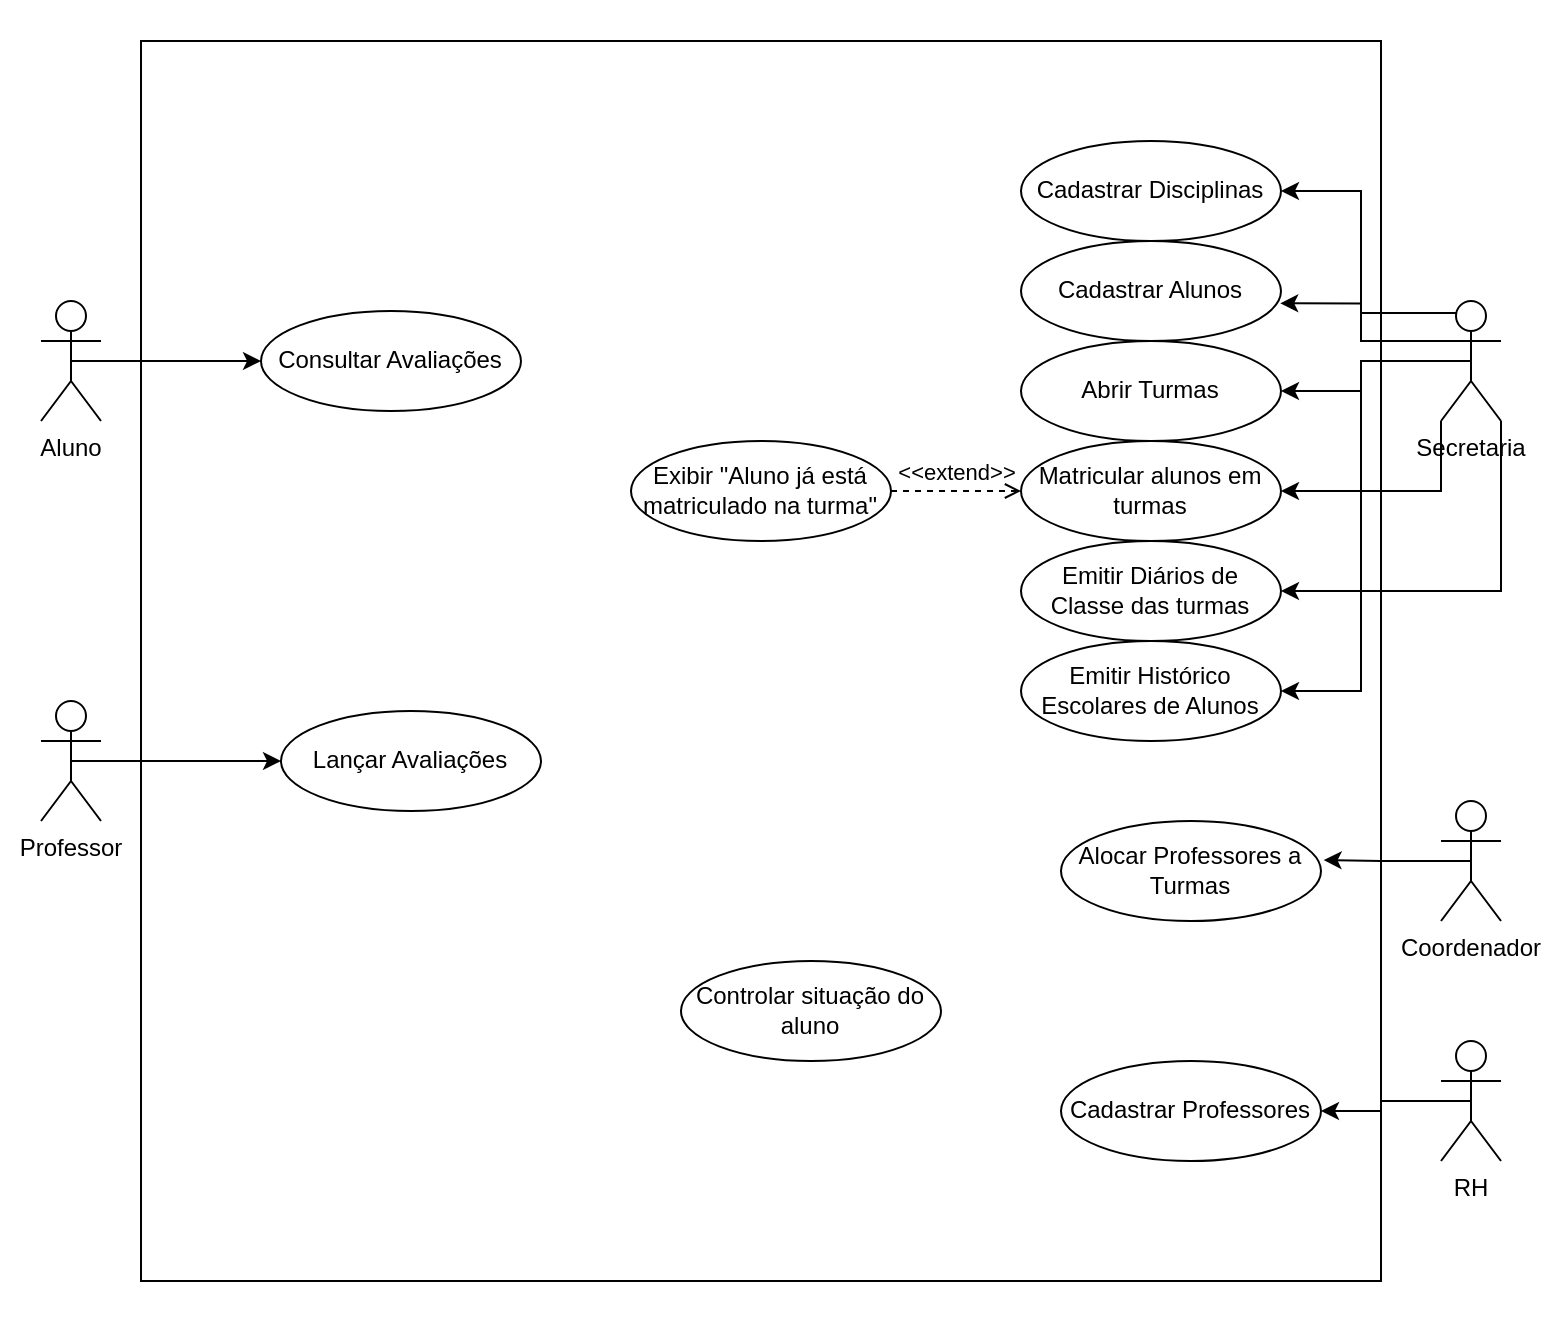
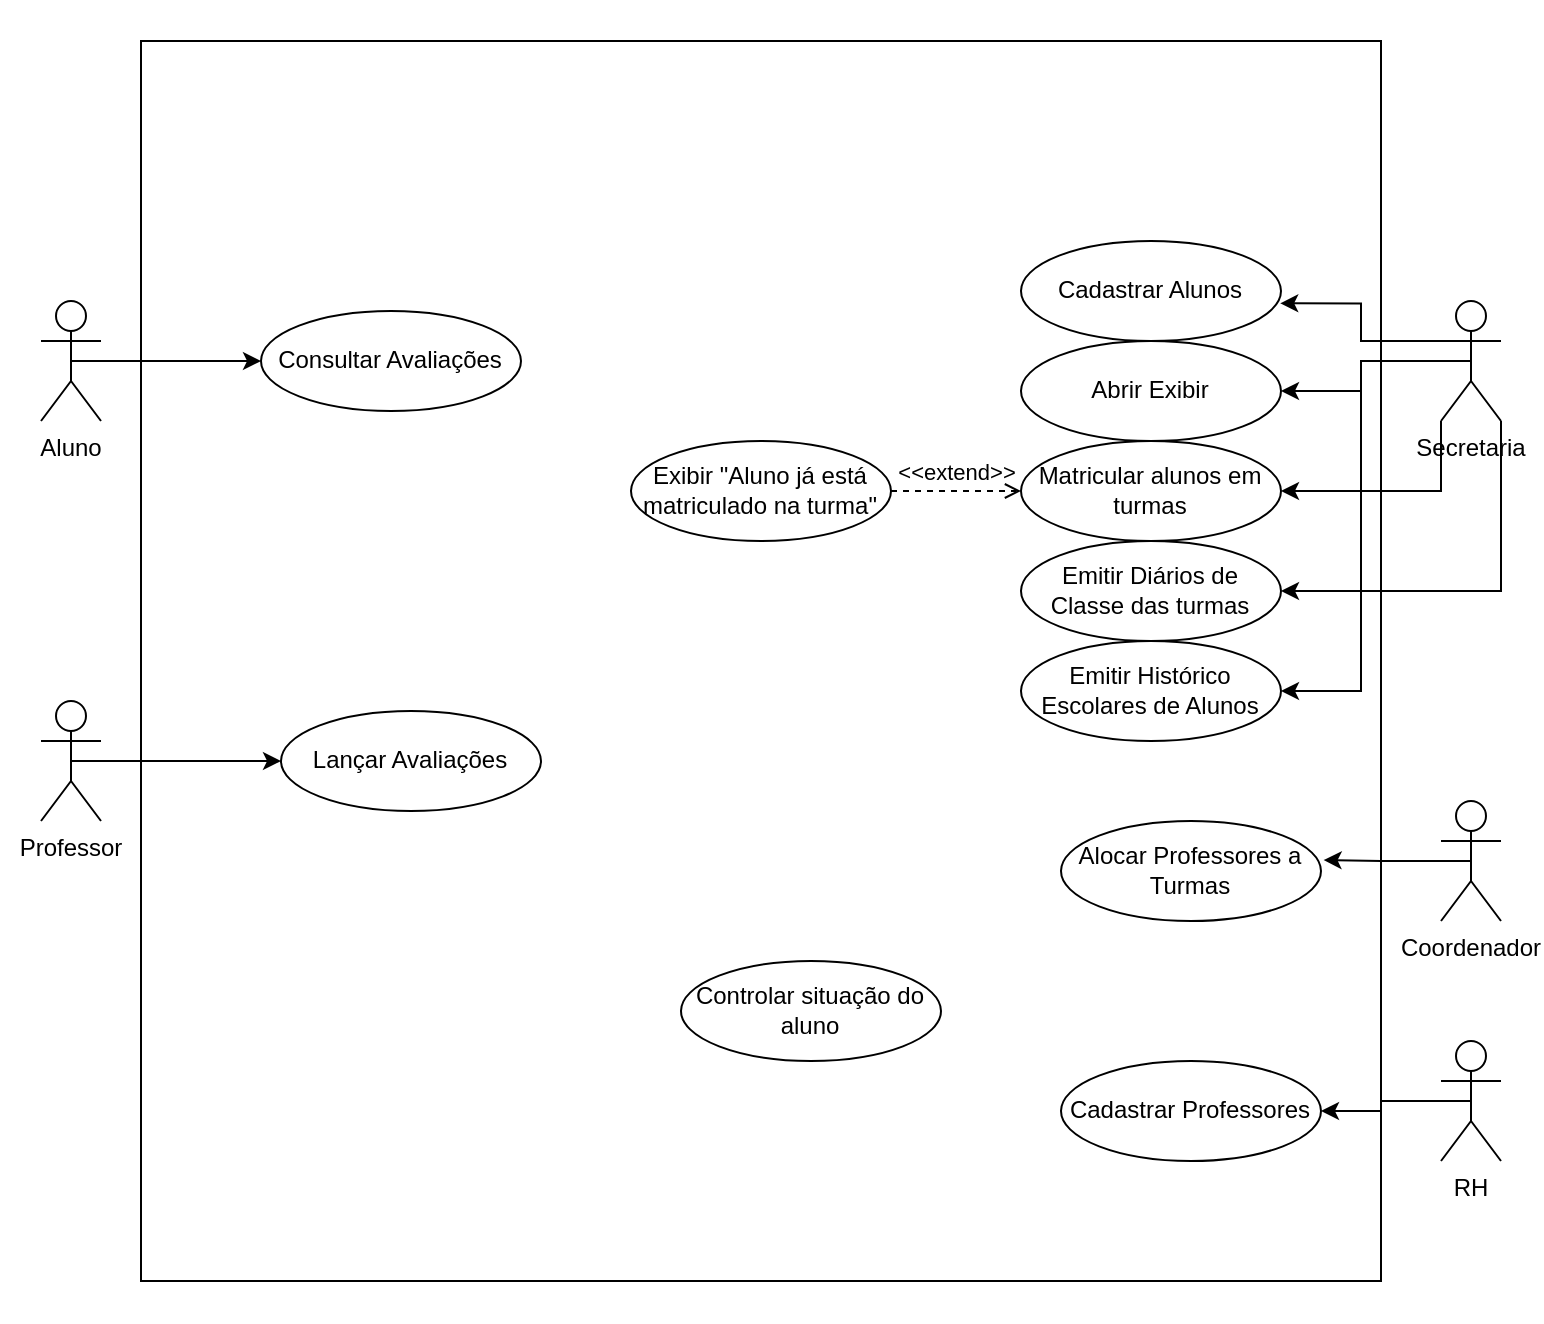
node "Cadastrar Disciplinas": removed
edge "Secretaria" -> "Cadastrar Disciplinas": removed
node "Abrir Turmas": label "Abrir Turmas" -> "Abrir Exibir"
